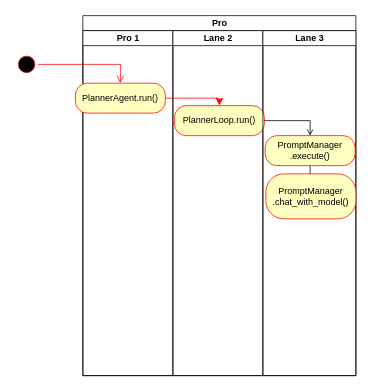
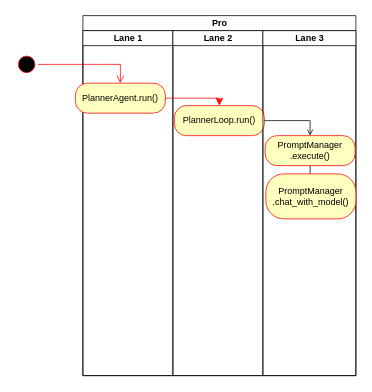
node "Pro 1": label "Pro 1" -> "Lane 1"
